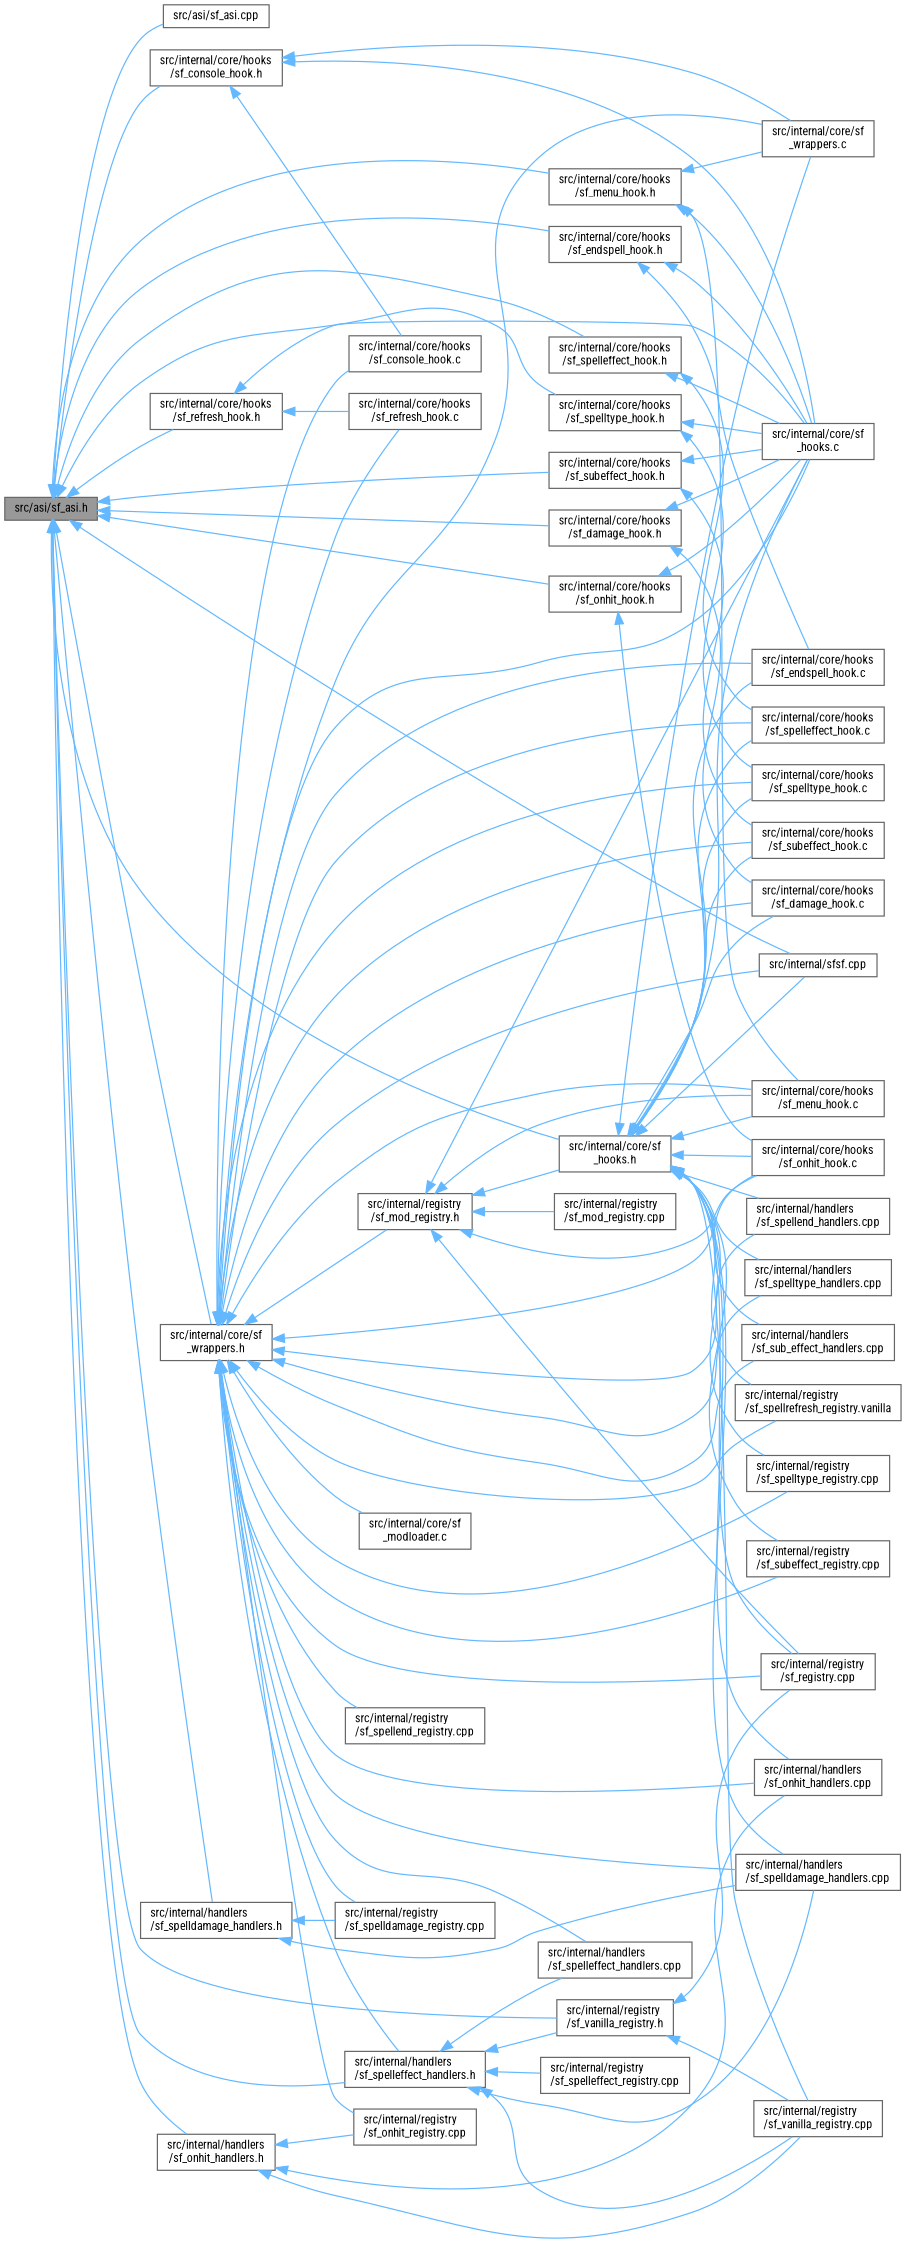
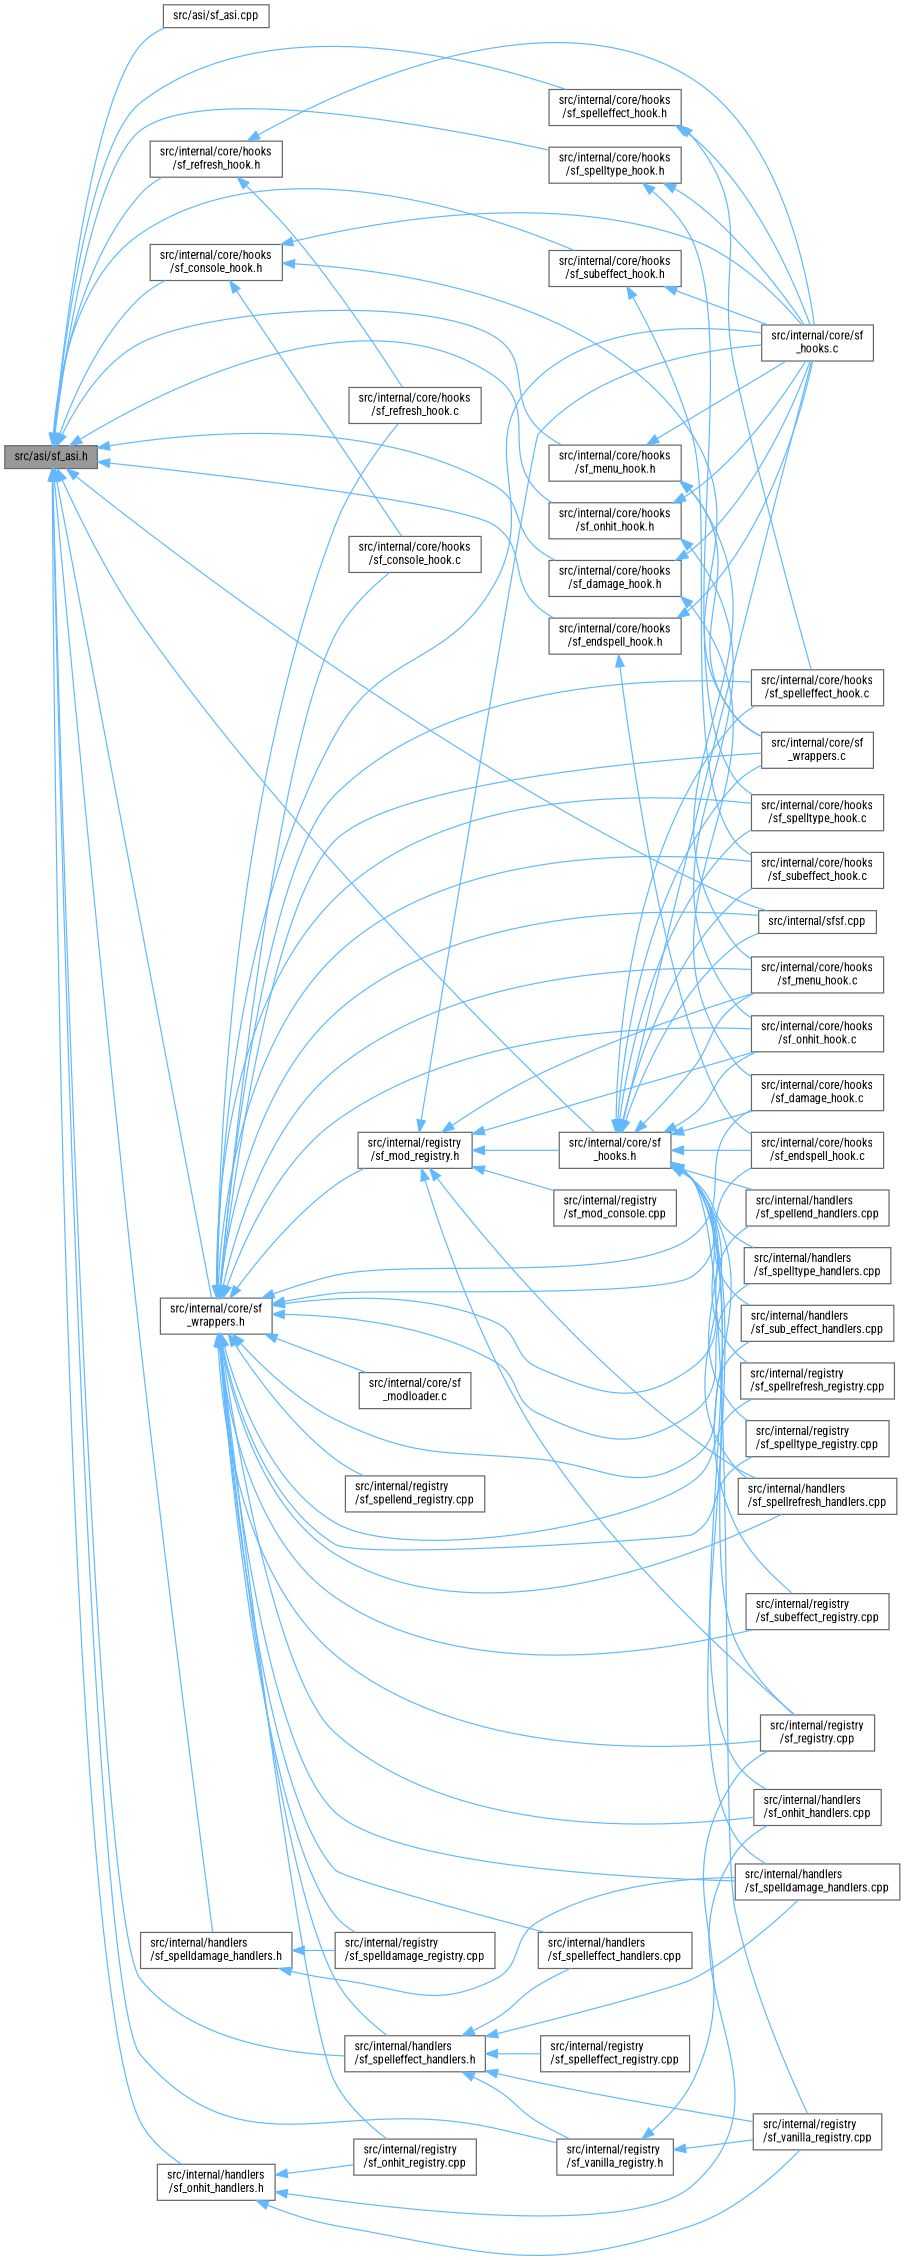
node "src/internal/registry /sf_mod_registry.cpp": label "src/internal/registry /sf_mod_registry.cpp" -> "src/internal/registry /sf_mod_console.cpp"
node "src/internal/registry /sf_spellrefresh_registry.vanilla": label "src/internal/registry /sf_spellrefresh_registry.vanilla" -> "src/internal/registry /sf_spellrefresh_registry.cpp"
node "src/internal/handlers /sf_spellrefresh_handlers.cpp": added
